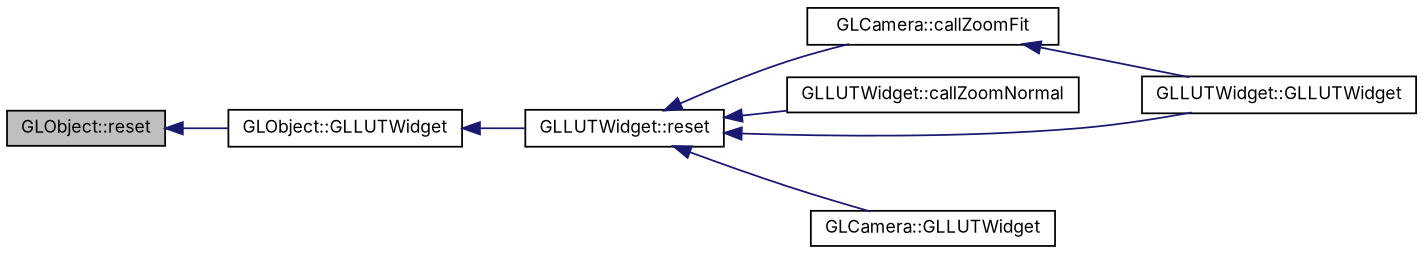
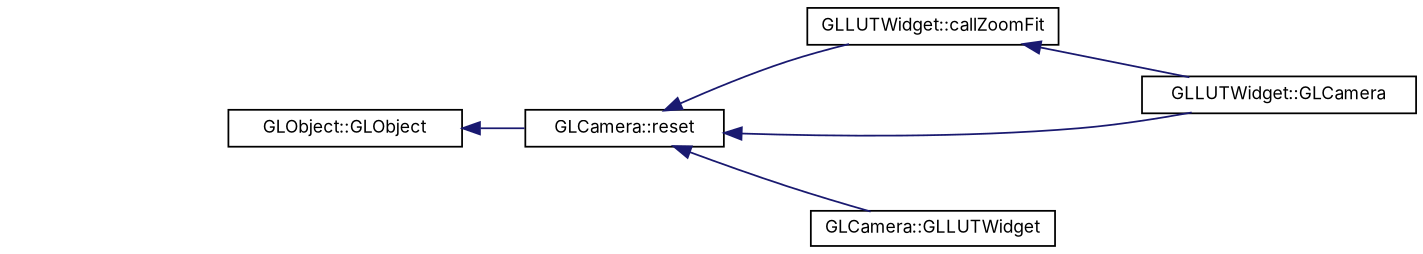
node "GLCamera::callZoomFit": label "GLCamera::callZoomFit" -> "GLLUTWidget::callZoomFit"
node "GLLUTWidget::callZoomNormal": removed
node "GLLUTWidget::GLLUTWidget": label "GLLUTWidget::GLLUTWidget" -> "GLLUTWidget::GLCamera"
node "GLObject::reset": removed
node "GLObject::GLLUTWidget": label "GLObject::GLLUTWidget" -> "GLObject::GLObject"
node "GLLUTWidget::reset": label "GLLUTWidget::reset" -> "GLCamera::reset"
